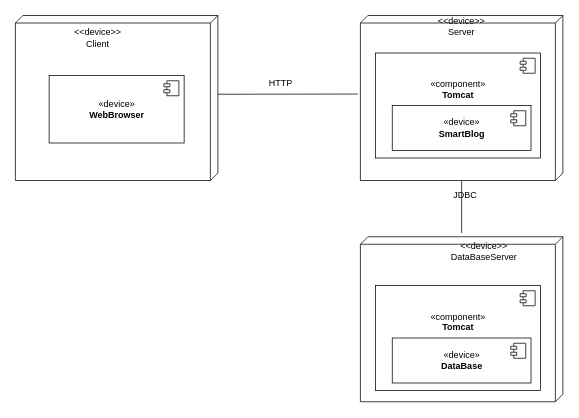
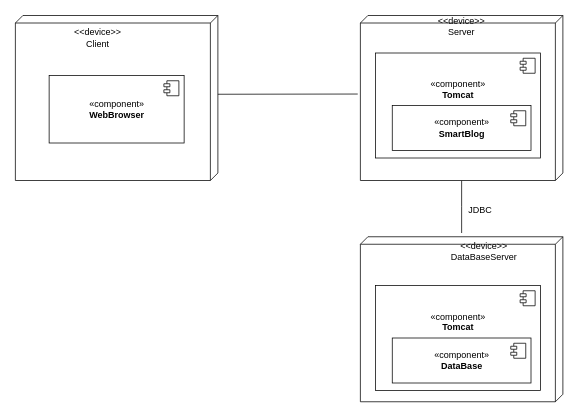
node "HTTP": removed
node "«device» WebBrowser": label "«device» WebBrowser" -> "«component» WebBrowser"
node "«device» SmartBlog": label "«device» SmartBlog" -> "«component» SmartBlog"
node "JDBC": moved (465, 195) -> (480, 210)
node "«device» DataBase": label "«device» DataBase" -> "«component» DataBase"
